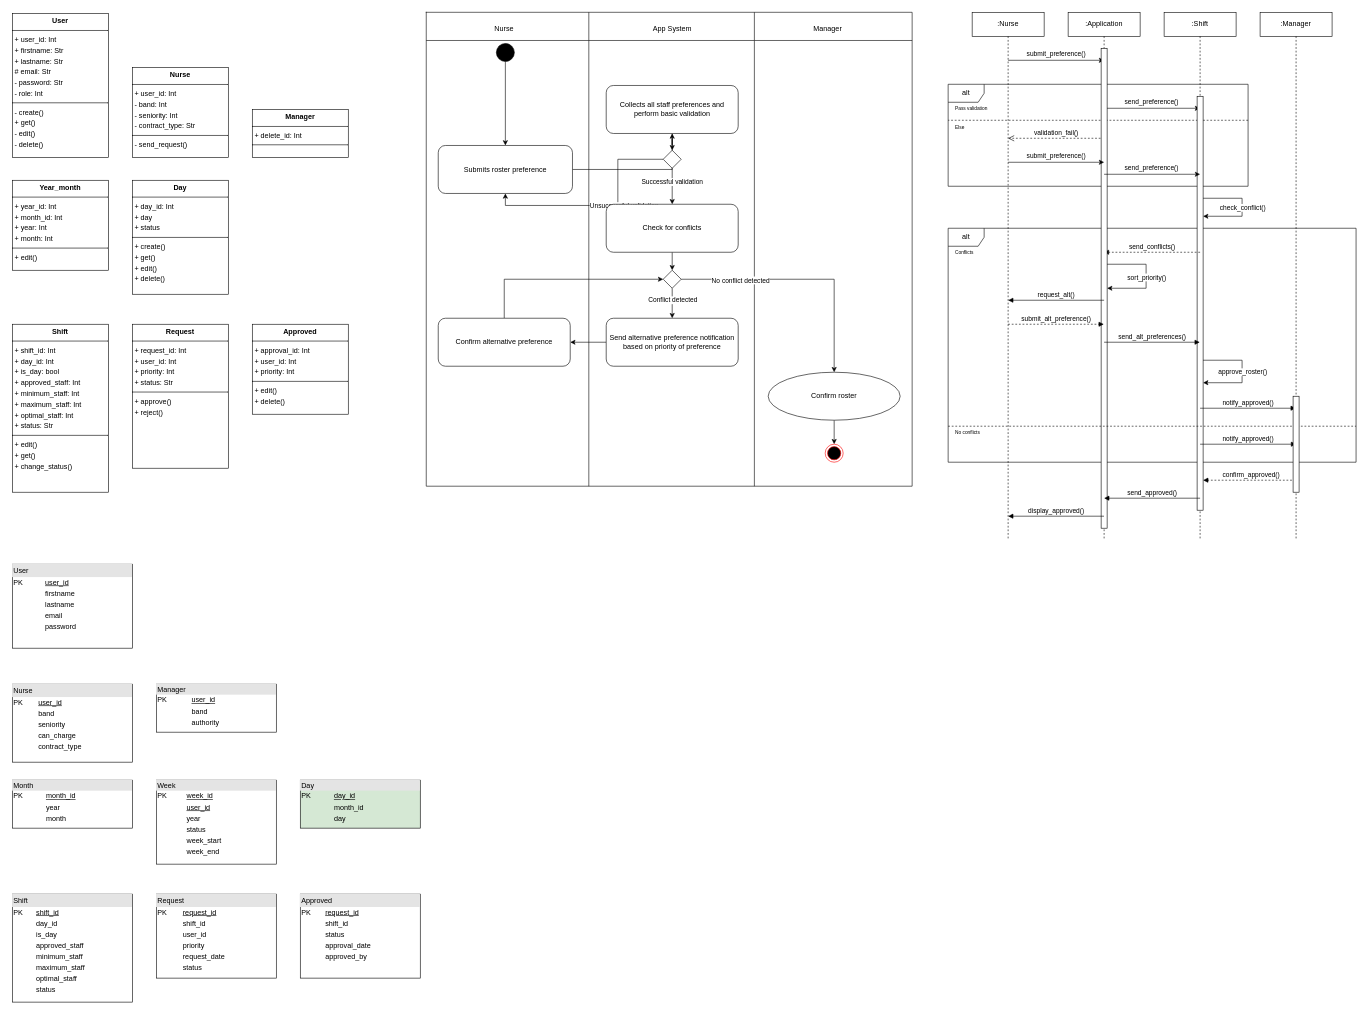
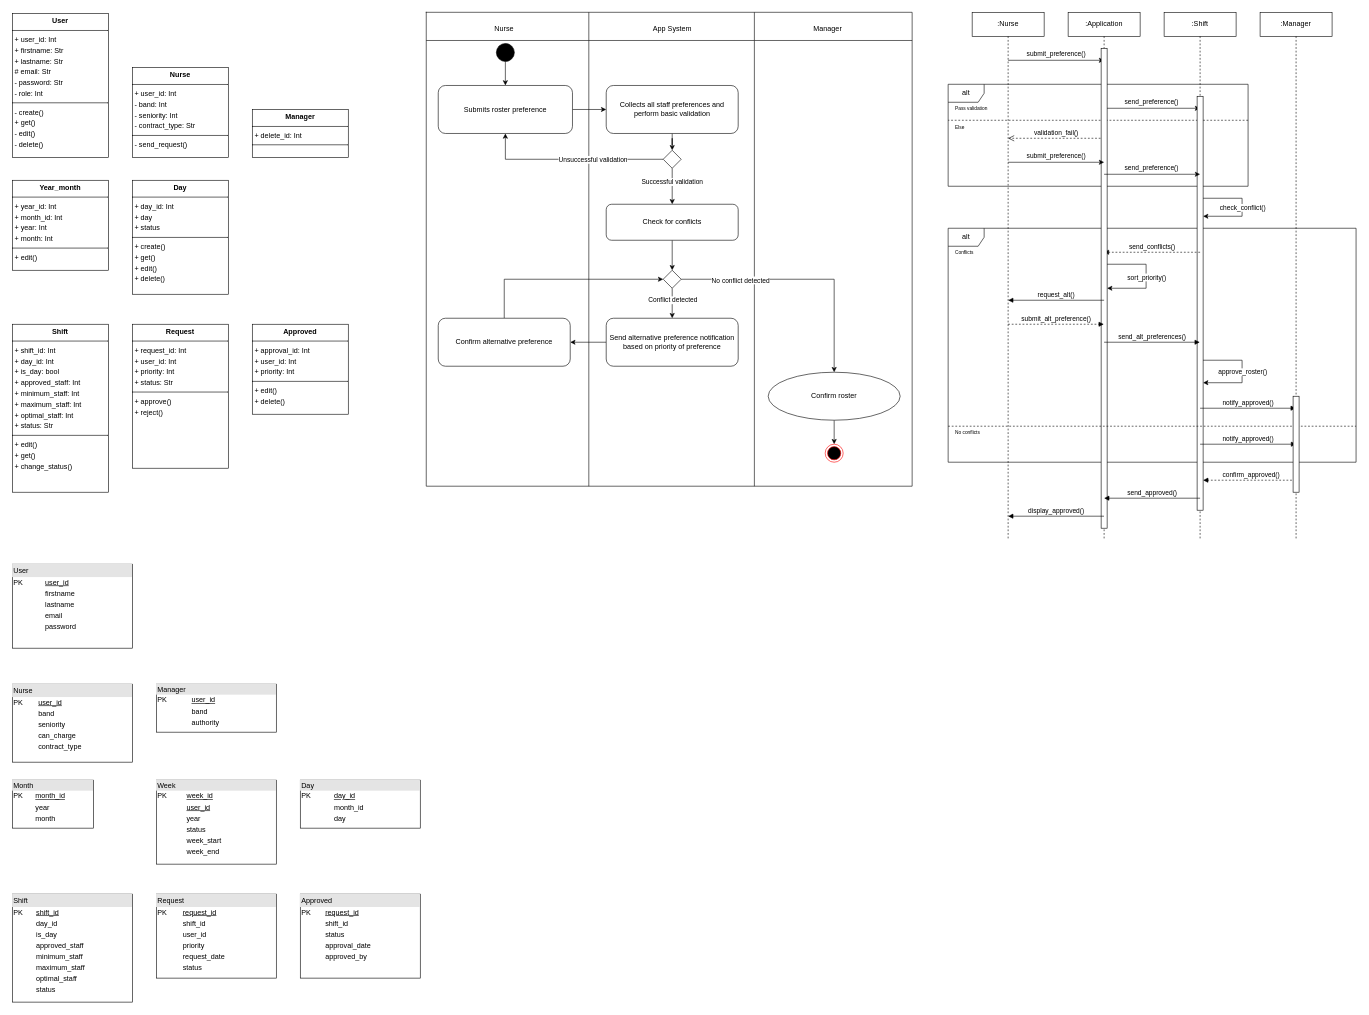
node "Submits roster preference": moved (505, 170) -> (505, 110)
node "Check for conflicts": size 132x48 -> 132x36
node "Month PK month_id year month": size 120x48 -> 81x48
node "Day PK day_id month_id day": fillcolor #d5e8d4 -> #ffffff
